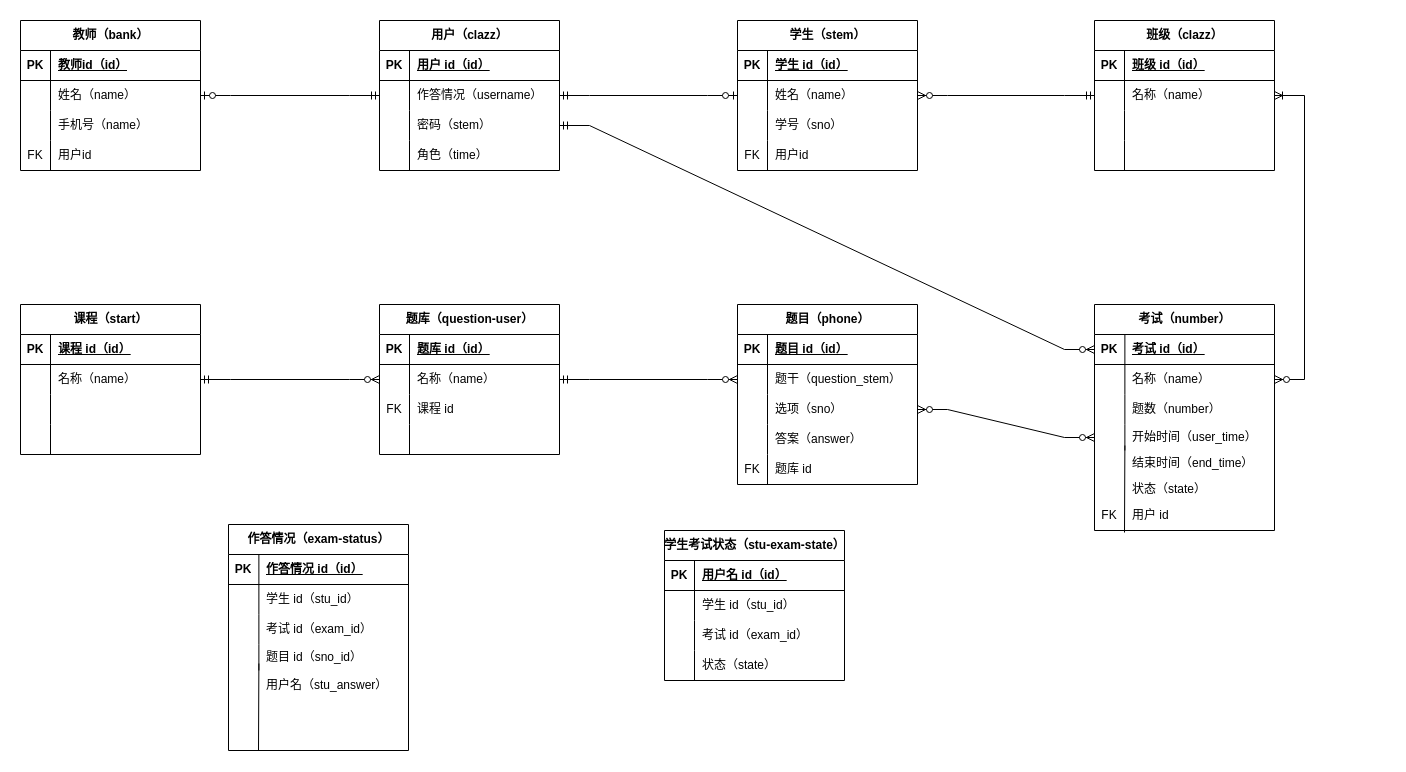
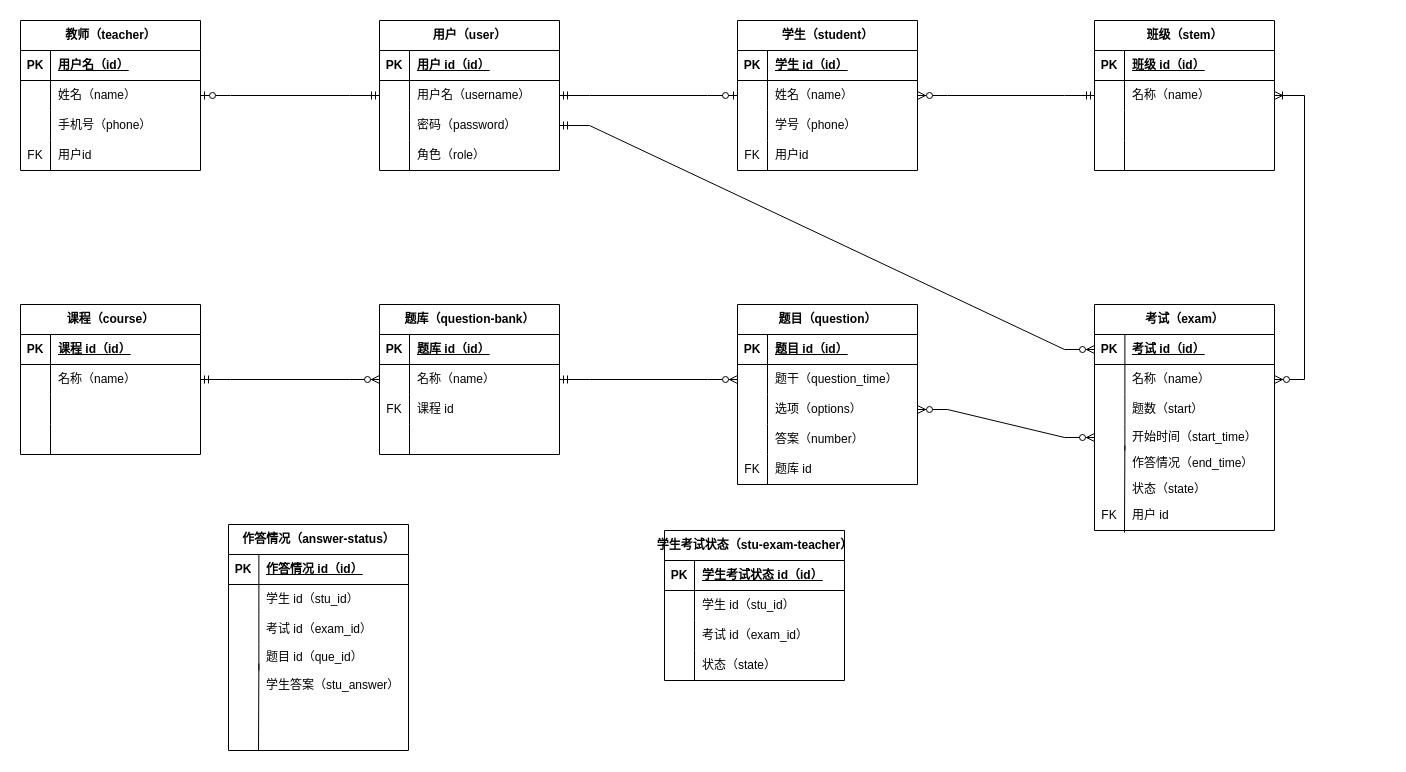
node "教师（bank）": label "教师（bank）" -> "教师（teacher）"
node "用户（clazz）": label "用户（clazz）" -> "用户（user）"
node "学生（stem）": label "学生（stem）" -> "学生（student）"
node "班级（clazz）": label "班级（clazz）" -> "班级（stem）"
node "教师id（id）": label "教师id（id）" -> "用户名（id）"
node "作答情况（username）": label "作答情况（username）" -> "用户名（username）"
node "手机号（name）": label "手机号（name）" -> "手机号（phone）"
node "密码（stem）": label "密码（stem）" -> "密码（password）"
node "学号（sno）": label "学号（sno）" -> "学号（phone）"
node "角色（time）": label "角色（time）" -> "角色（role）"
node "课程（start）": label "课程（start）" -> "课程（course）"
node "题库（question-user）": label "题库（question-user）" -> "题库（question-bank）"
node "题目（phone）": label "题目（phone）" -> "题目（question）"
node "考试（number）": label "考试（number）" -> "考试（exam）"
node "题干（question_stem）": label "题干（question_stem）" -> "题干（question_time）"
node "选项（sno）": label "选项（sno）" -> "选项（options）"
node "题数（number）": label "题数（number）" -> "题数（start）"
node "开始时间（user_time）": label "开始时间（user_time）" -> "开始时间（start_time）"
node "答案（answer）": label "答案（answer）" -> "答案（number）"
node "结束时间（end_time）": label "结束时间（end_time）" -> "作答情况（end_time）"
node "作答情况（exam-status）": label "作答情况（exam-status）" -> "作答情况（answer-status）"
node "学生考试状态（stu-exam-state）": label "学生考试状态（stu-exam-state）" -> "学生考试状态（stu-exam-teacher）"
node "用户名 id（id）": label "用户名 id（id）" -> "学生考试状态 id（id）"
node "题目 id（sno_id）": label "题目 id（sno_id）" -> "题目 id（que_id）"
node "用户名（stu_answer）": label "用户名（stu_answer）" -> "学生答案（stu_answer）"
